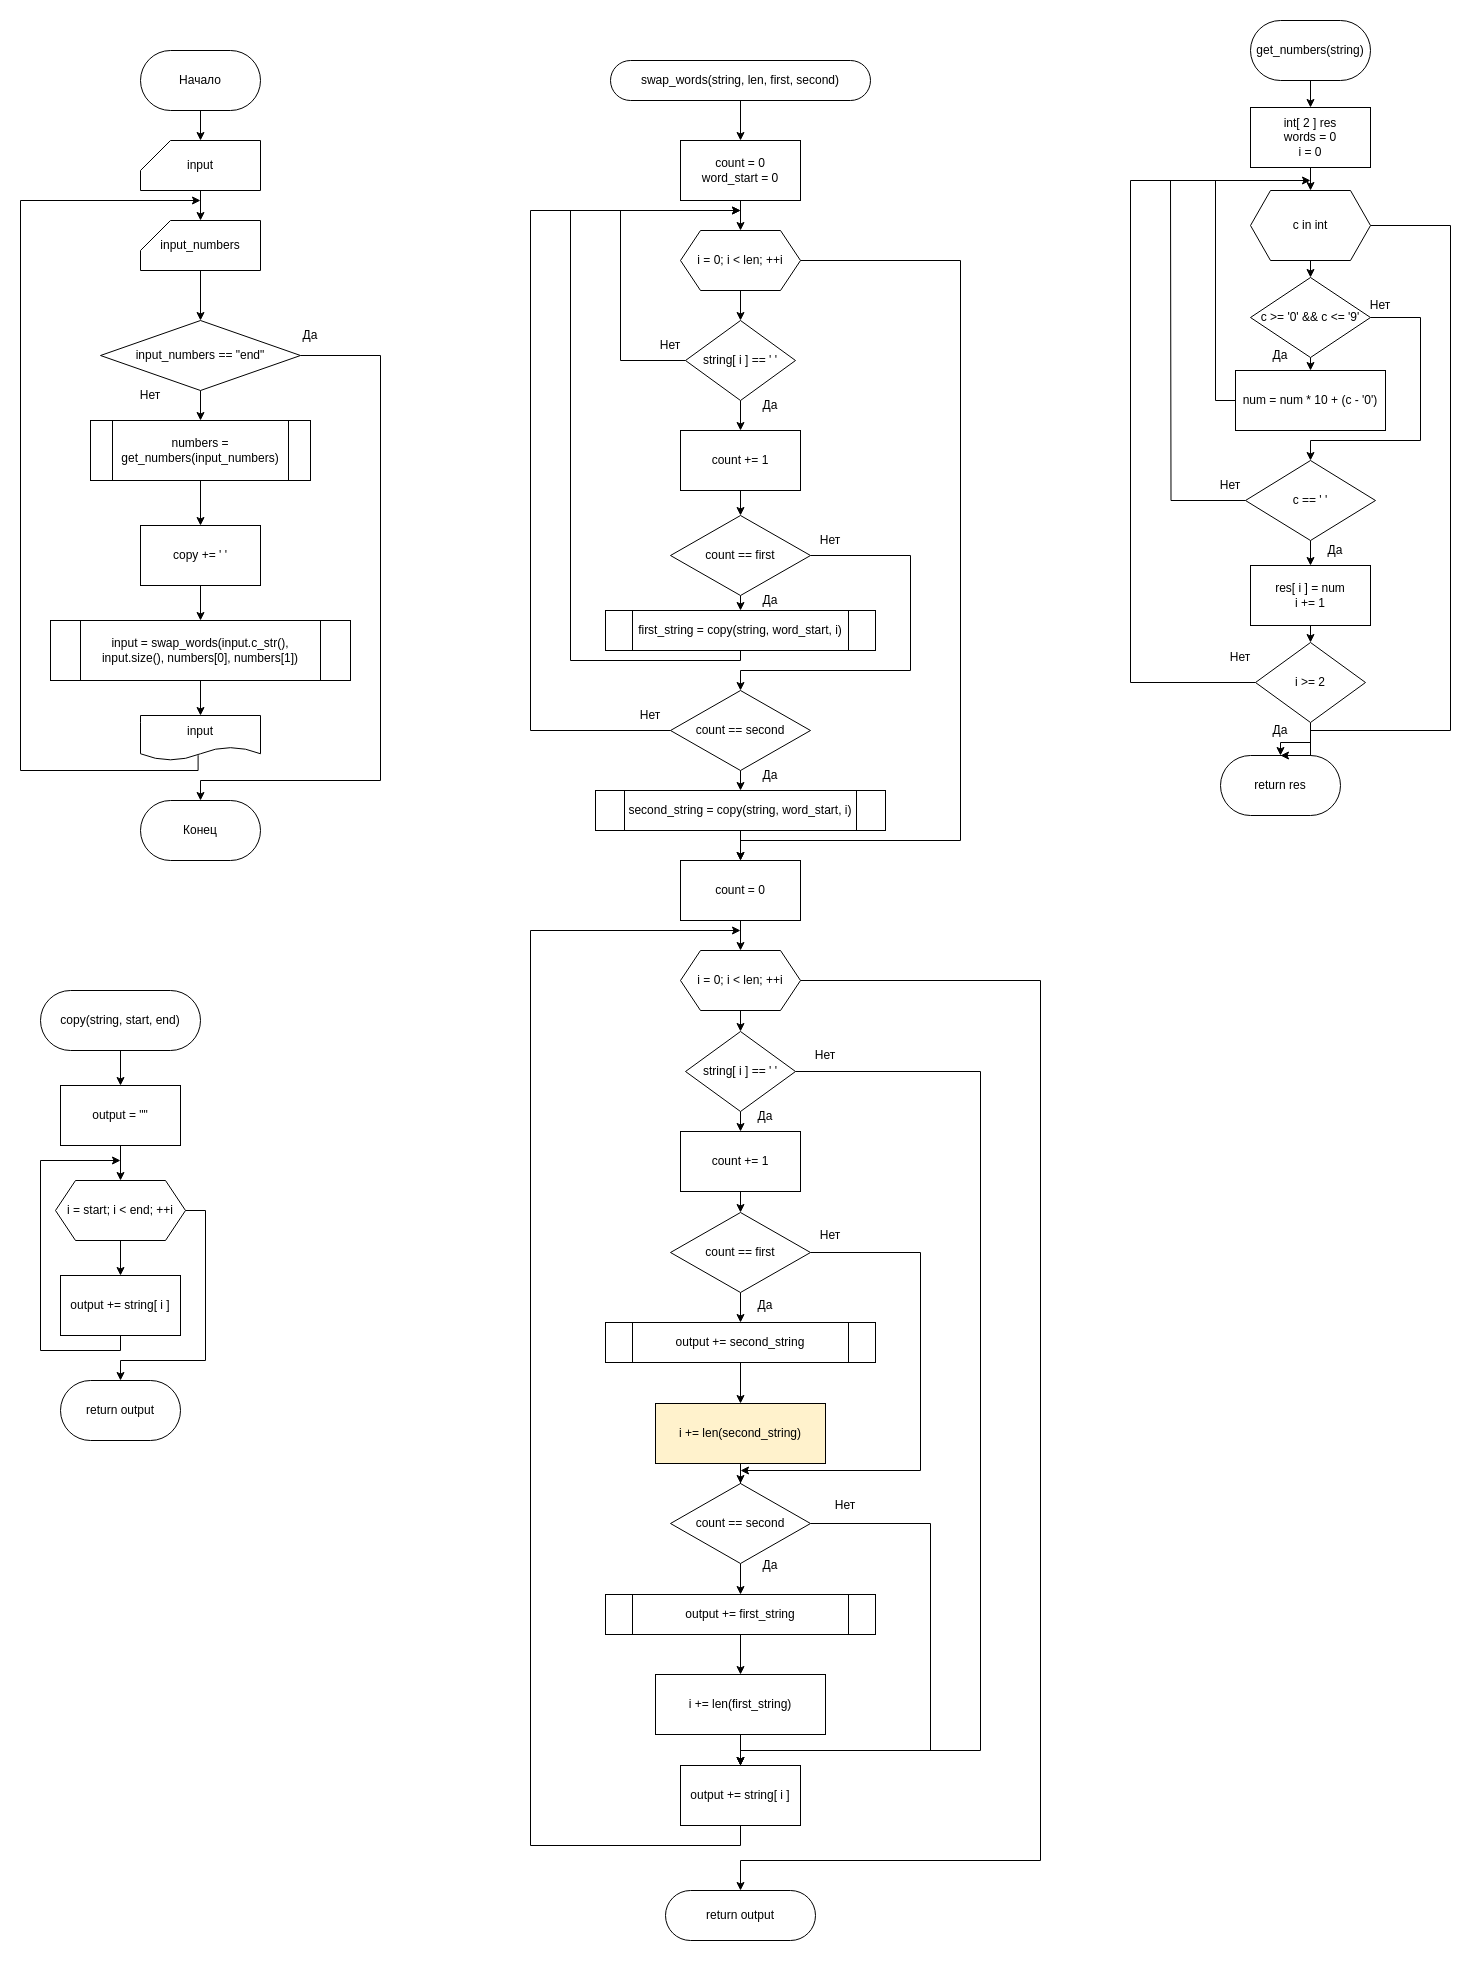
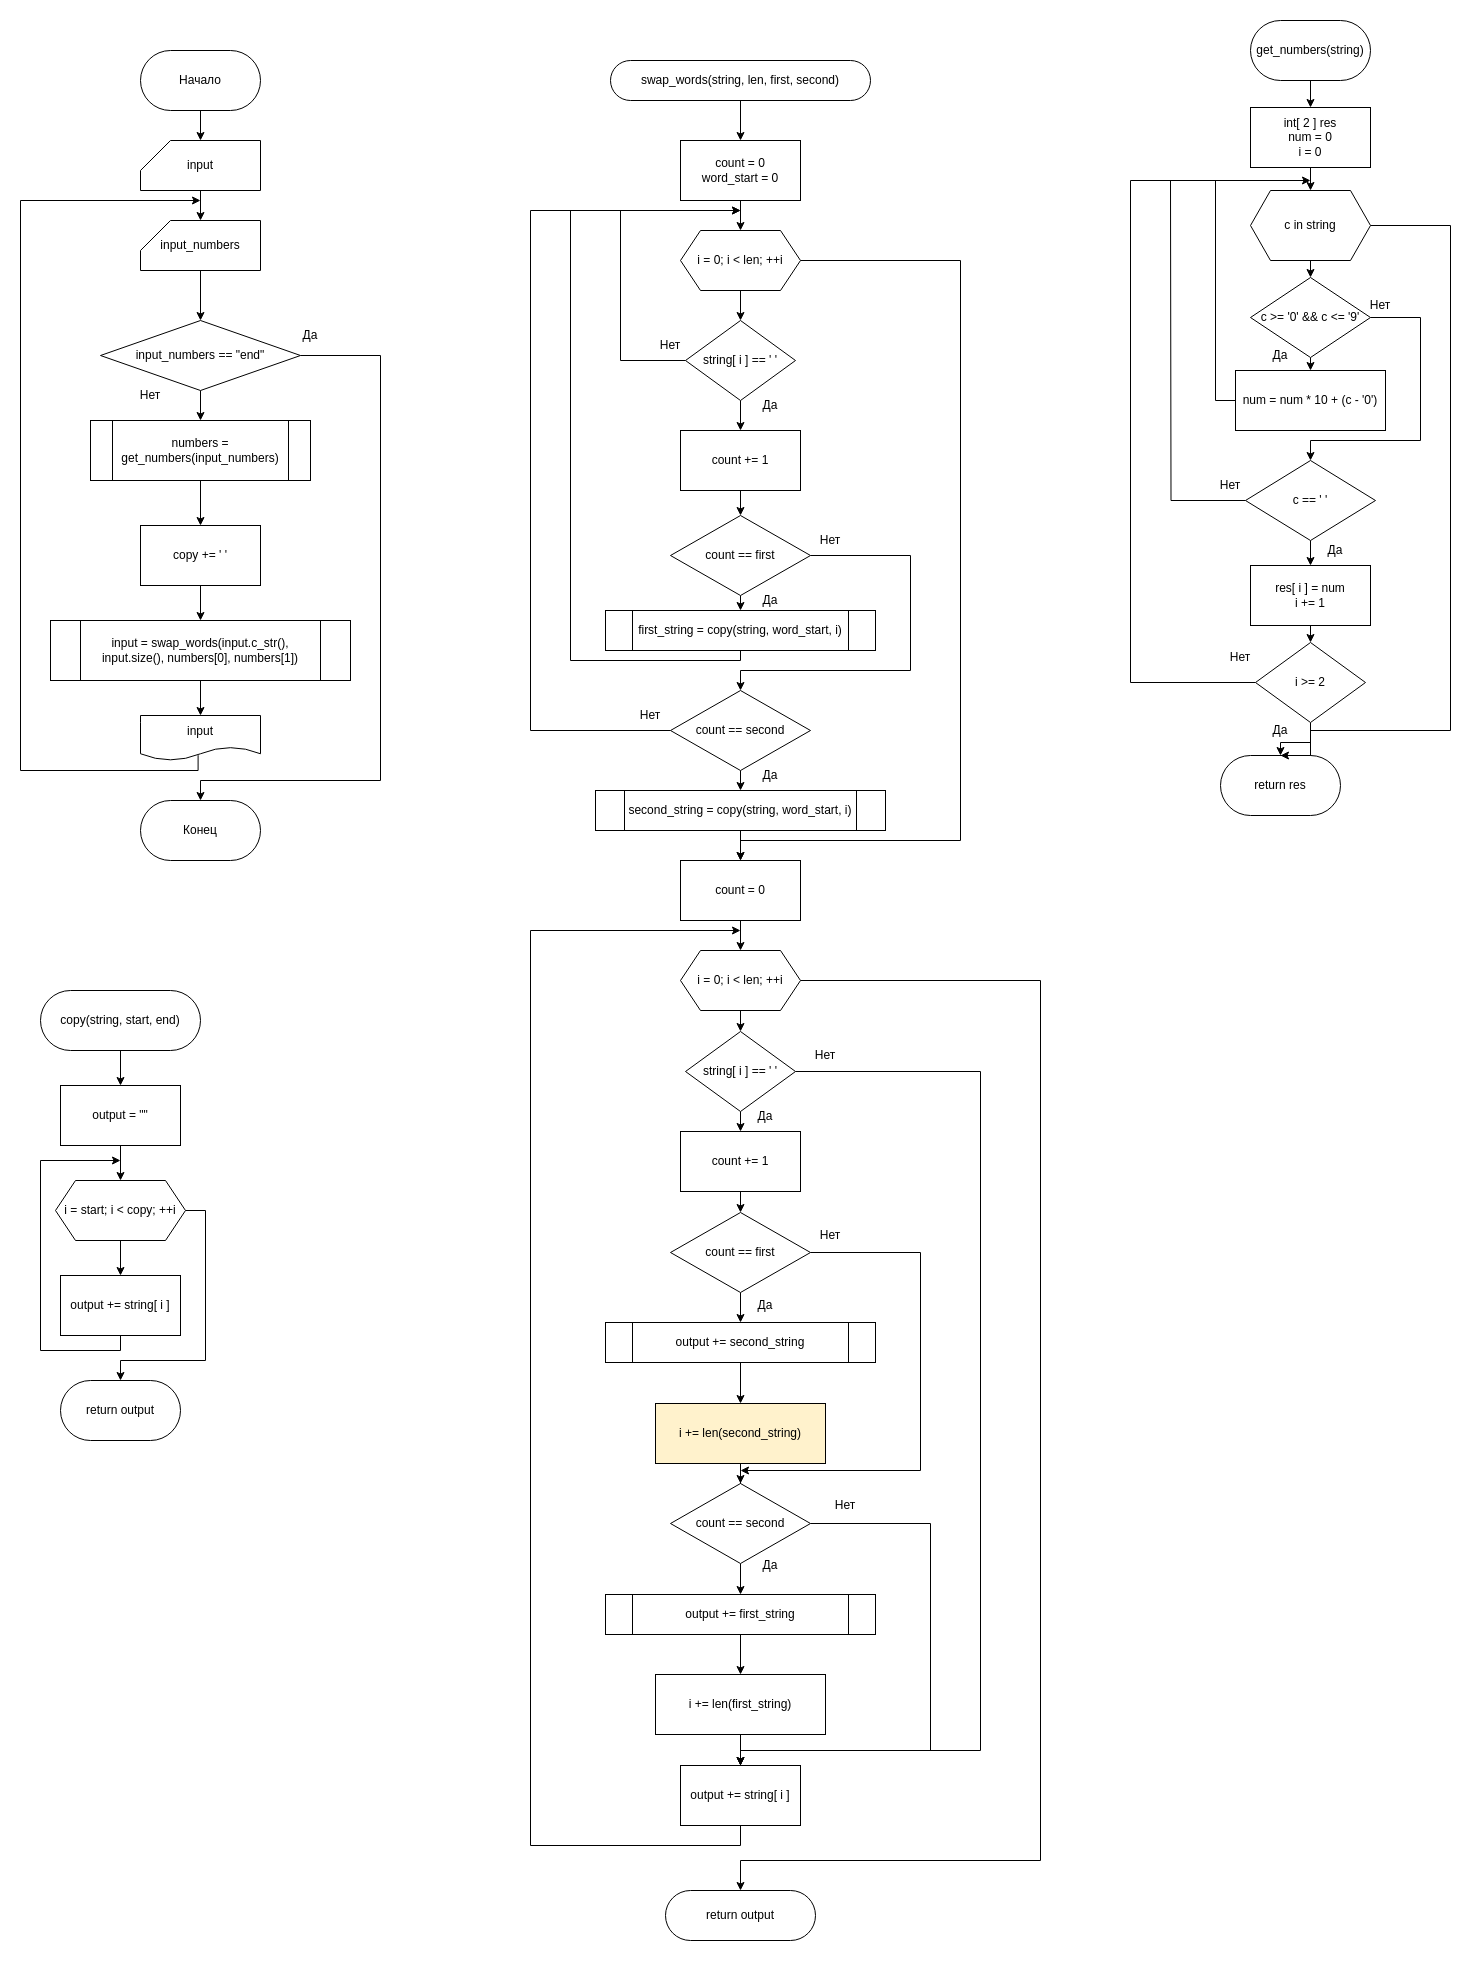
node "int[ 2 ] res words = 0 i = 0": label "int[ 2 ] res words = 0 i = 0" -> "int[ 2 ] res num = 0 i = 0"
node "c in int": label "c in int" -> "c in string"
node "i = start; i < end; ++i": label "i = start; i < end; ++i" -> "i = start; i < copy; ++i"
